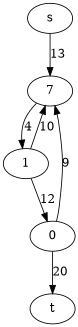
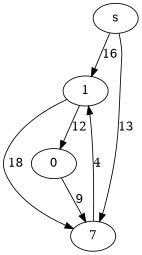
edge "s" -> "1": added, label "16"
edge "1" -> "7": label "10" -> "18"
node "t": removed
